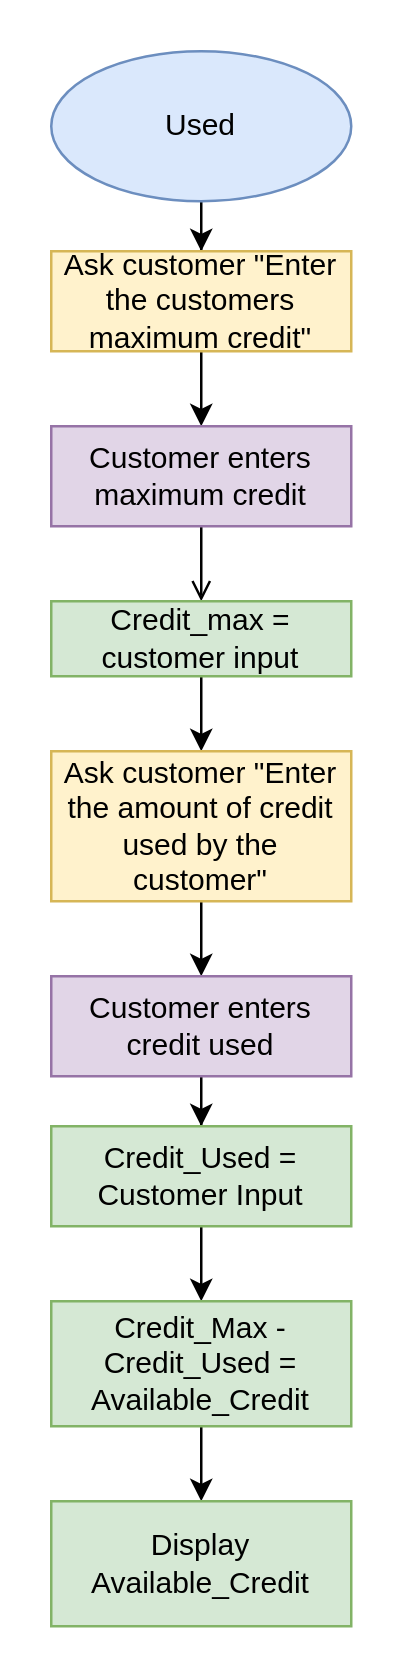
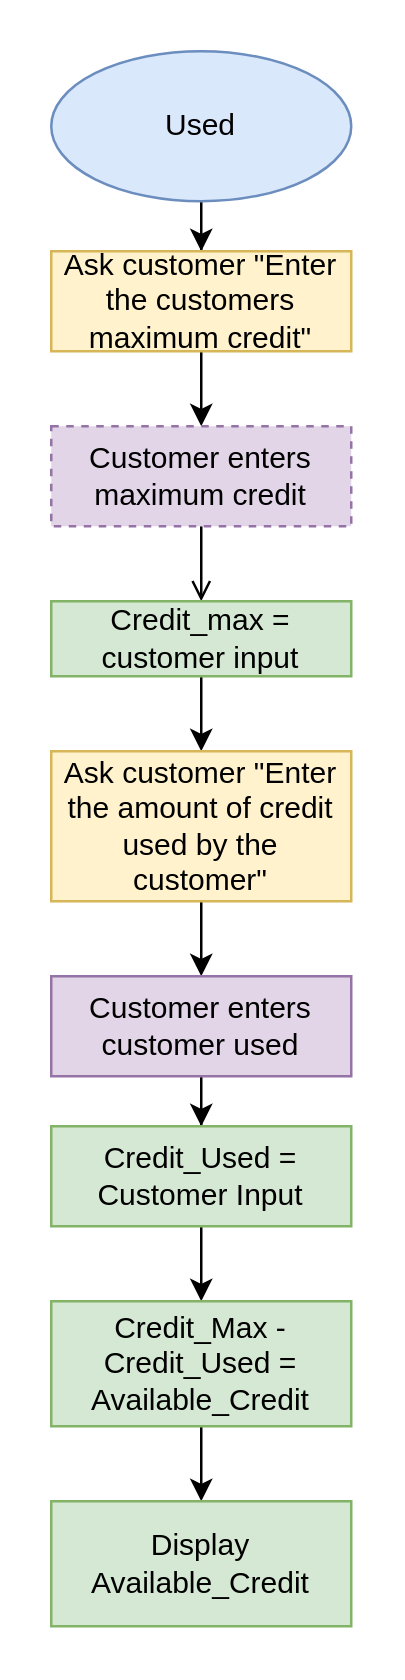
node "Customer enters maximum credit": style solid -> dashed
node "Customer enters credit used": label "Customer enters credit used" -> "Customer enters customer used"
